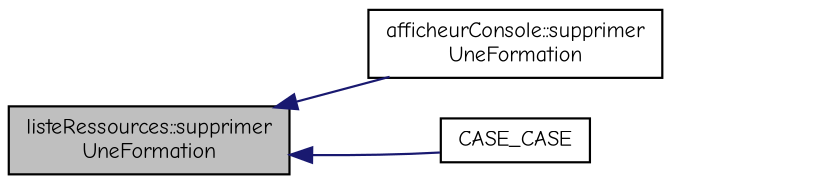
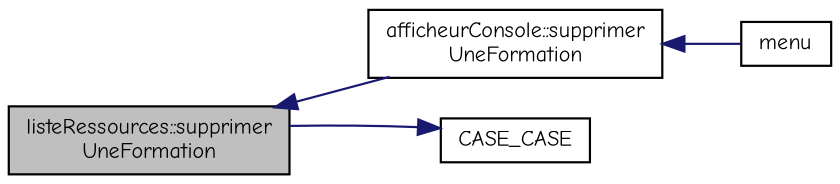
node "menu": added
edge "CASE_CASE" -> "listeRessources::supprimer UneFormation": reversed
